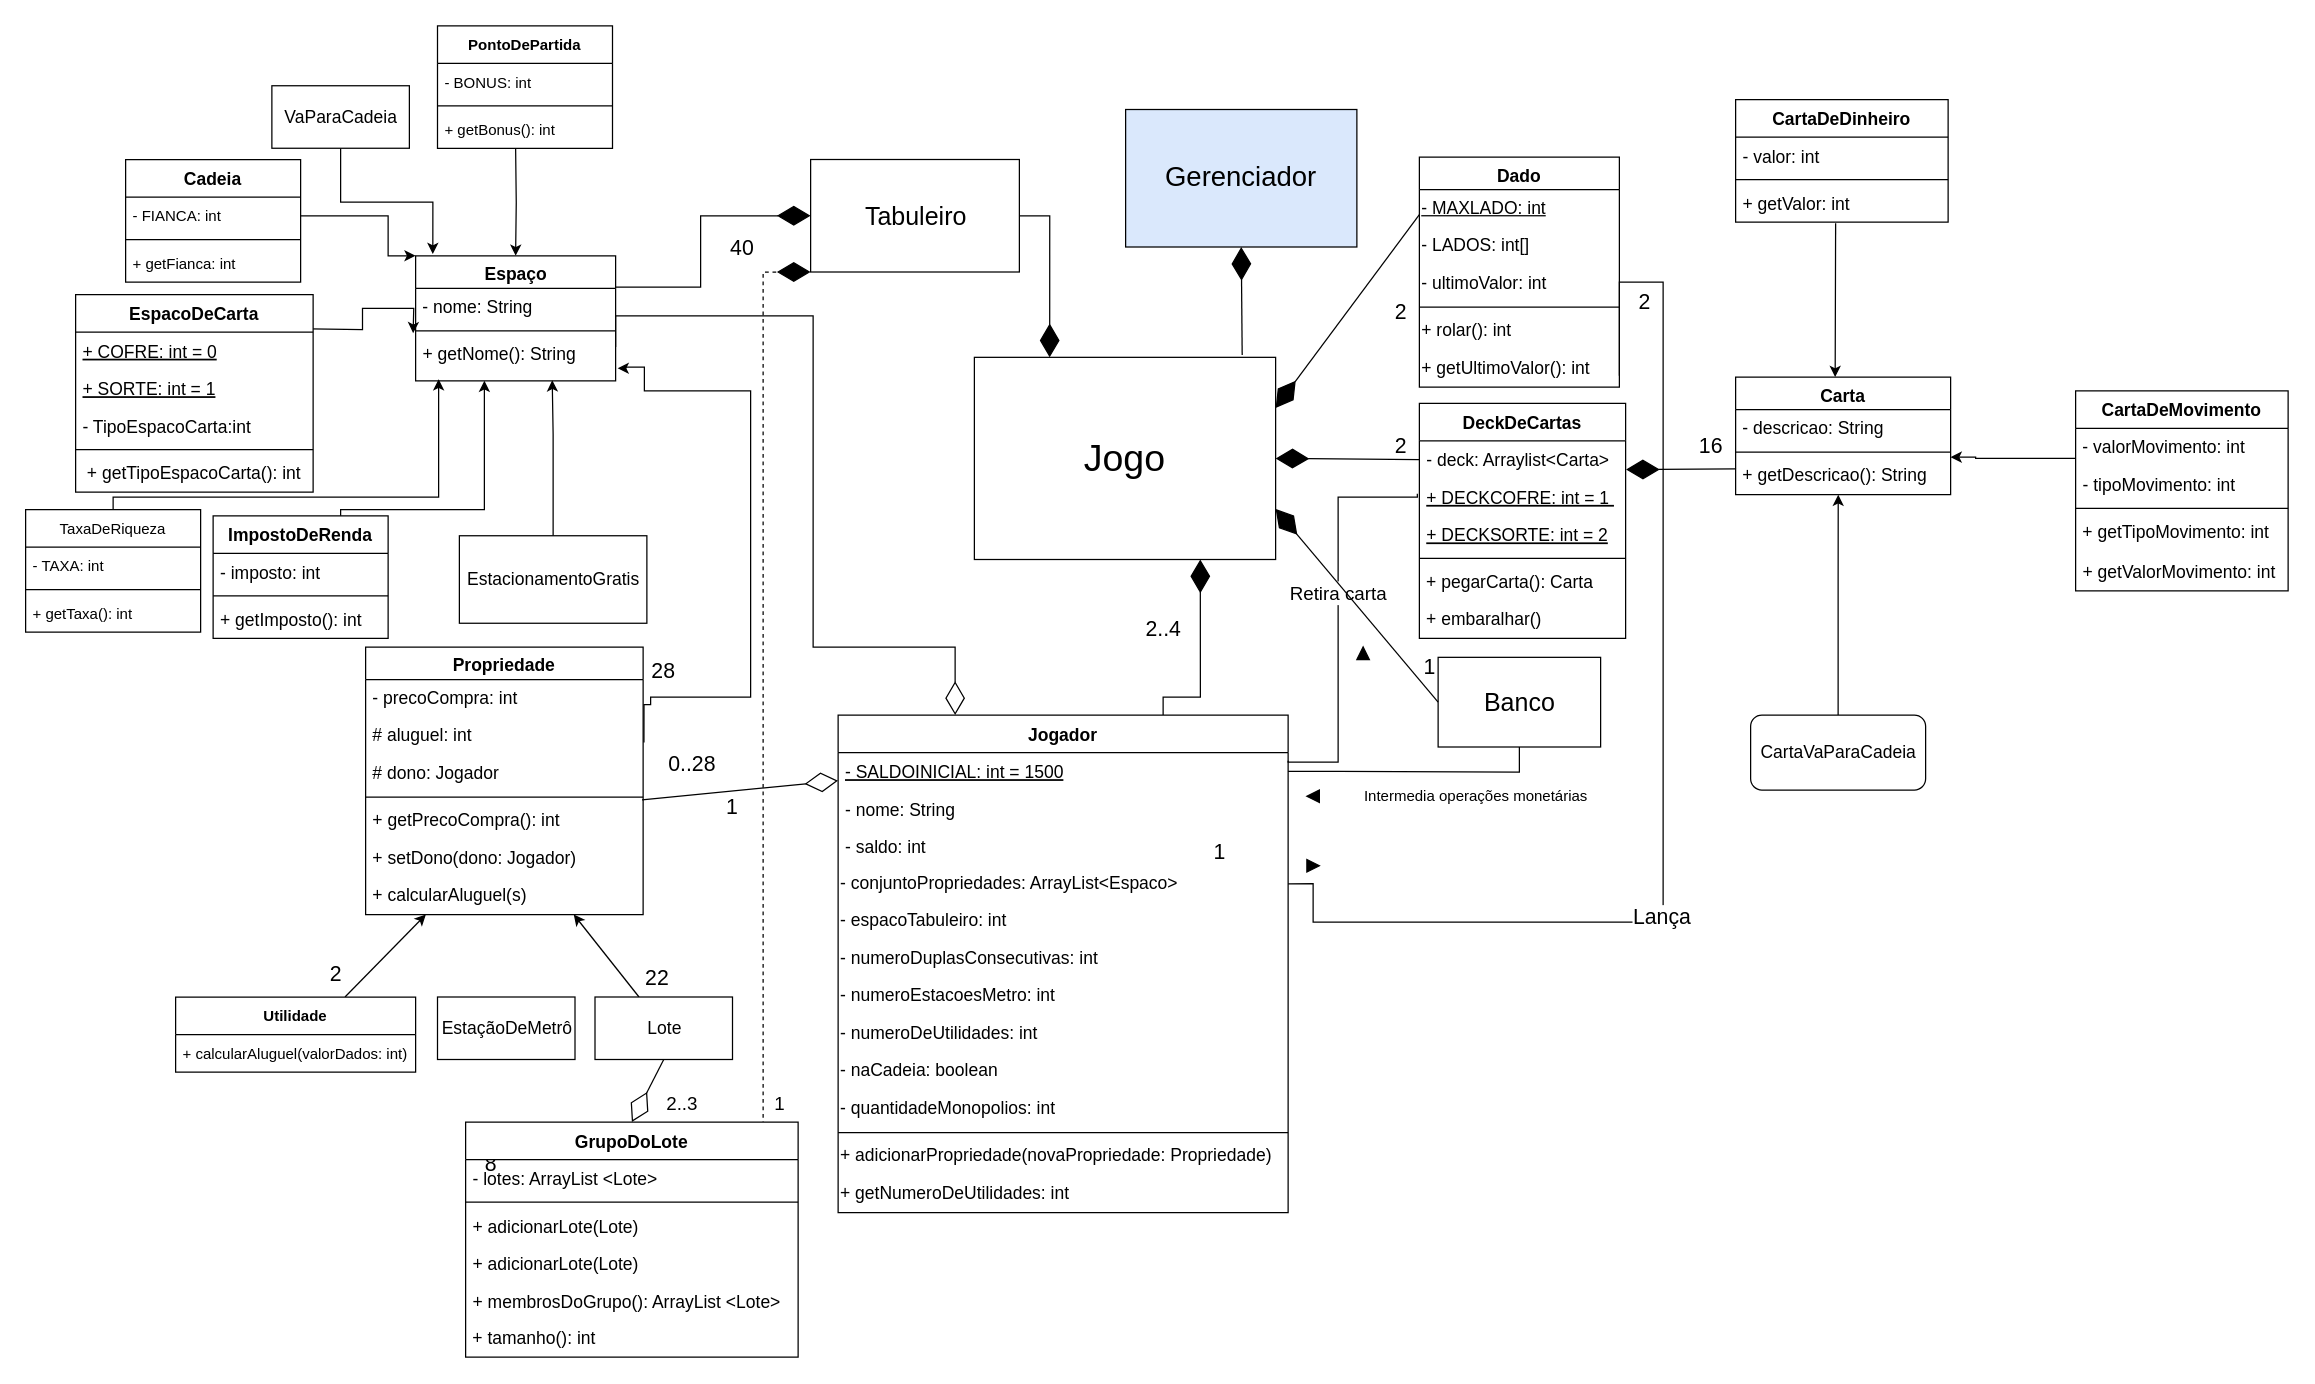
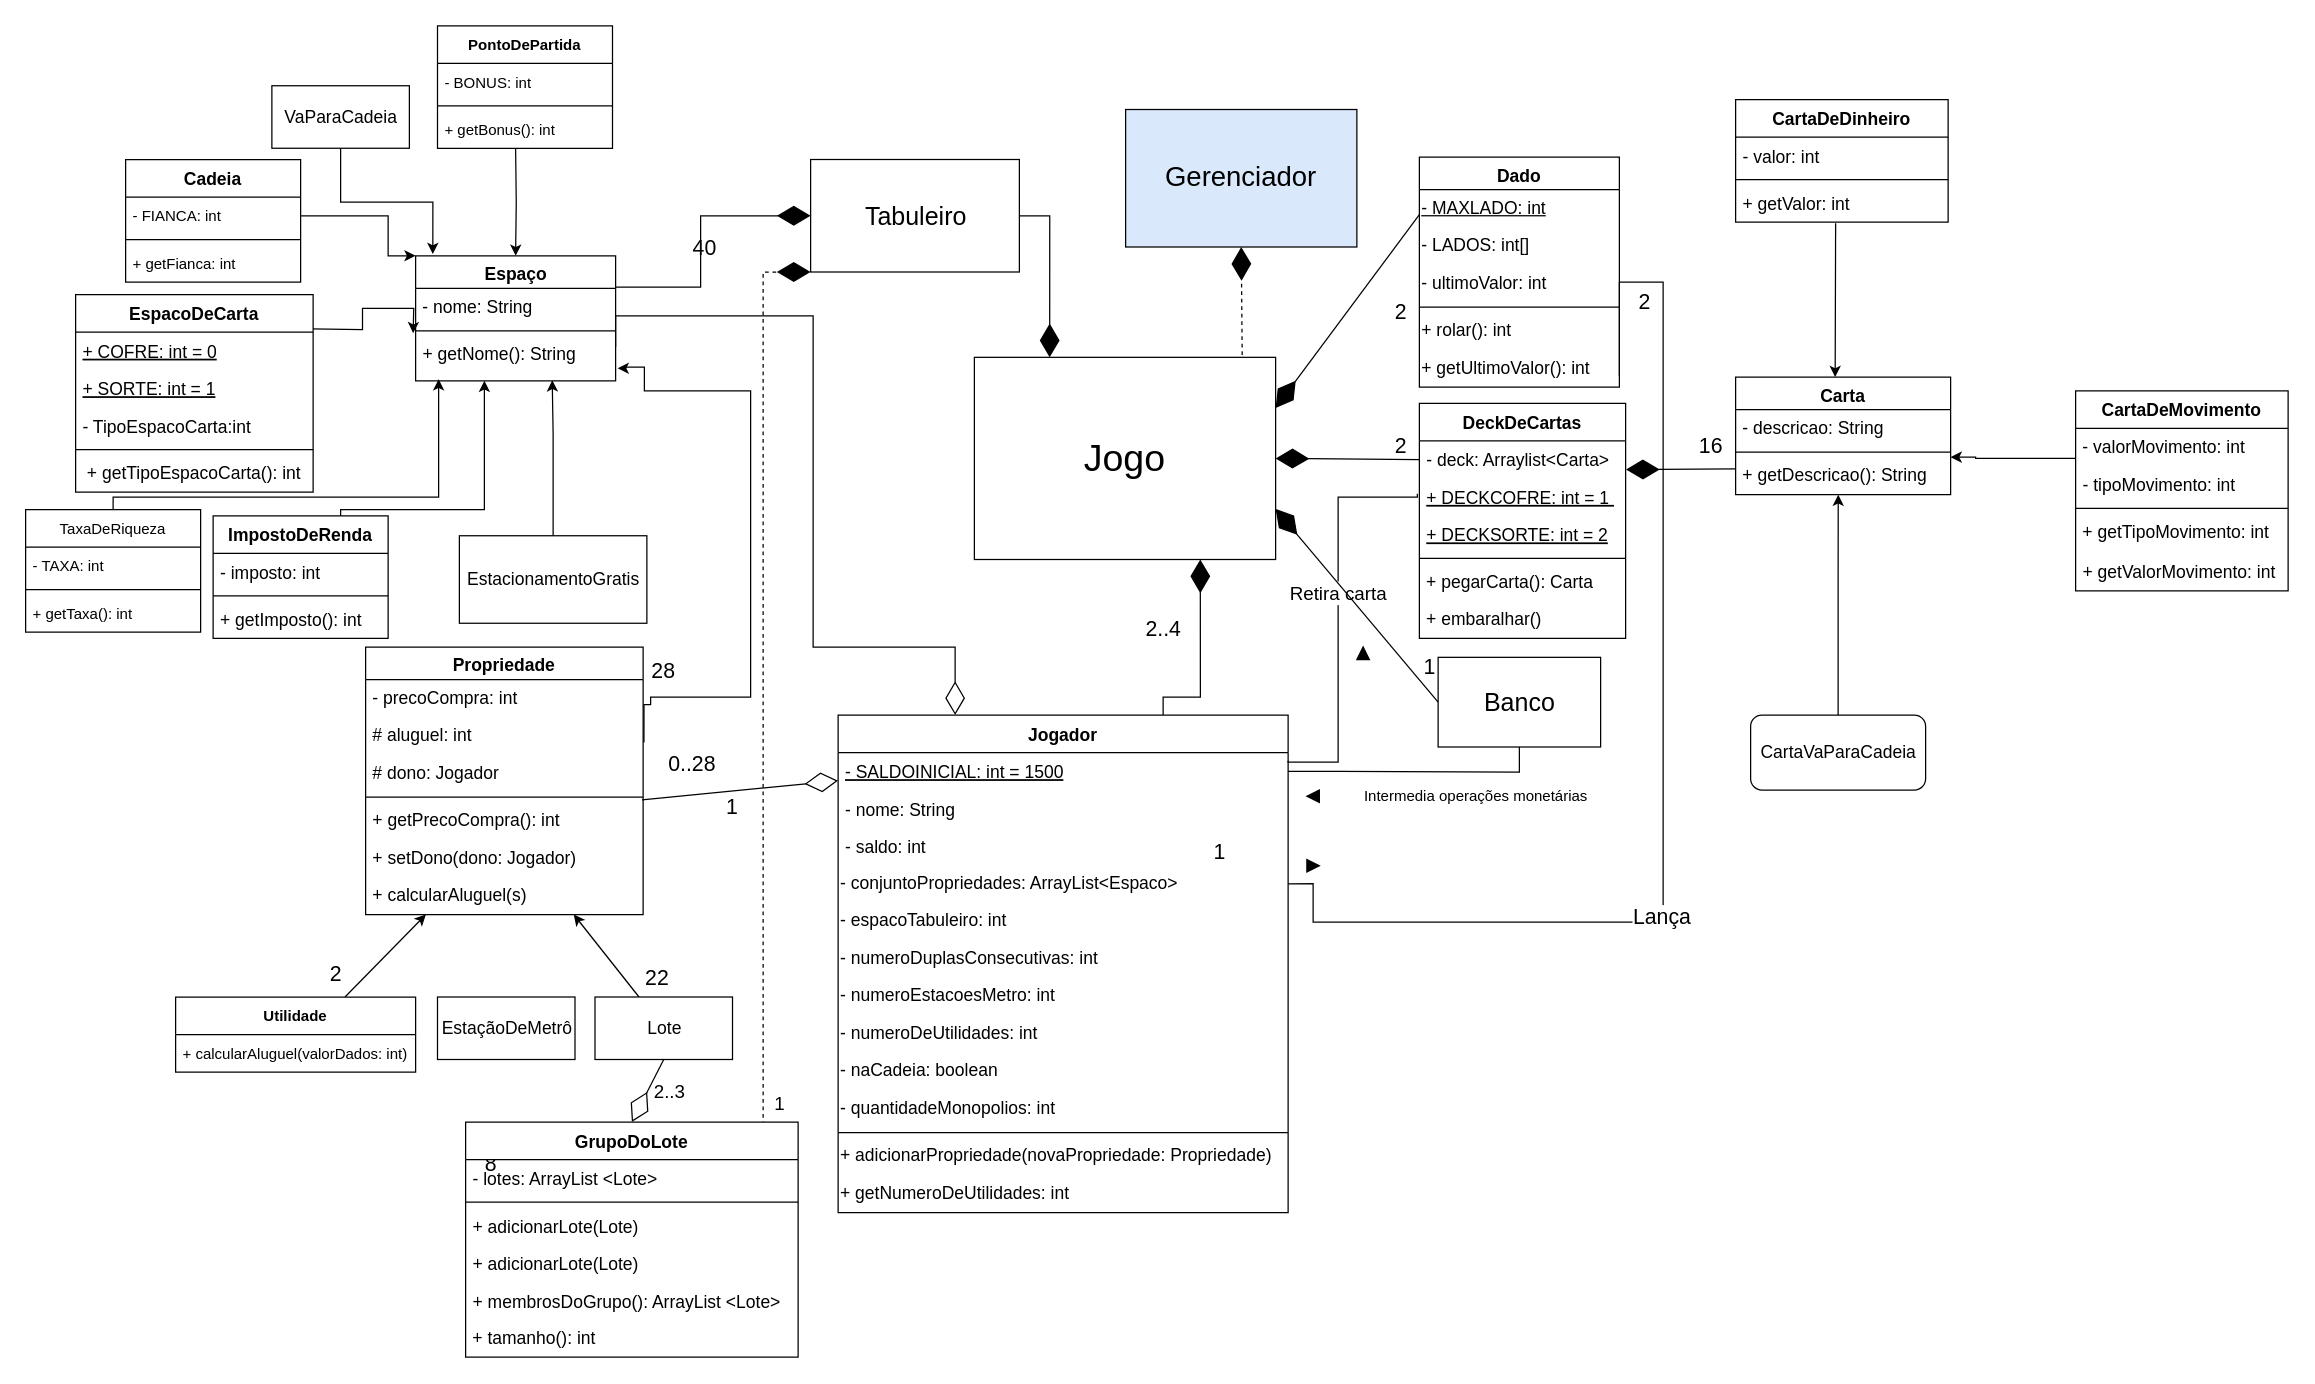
node "40": moved (741, 247) -> (704, 247)
edge "Jogo" -> "Gerenciador": style solid -> dashed
node "2..3": moved (682, 1103) -> (669, 1091)
